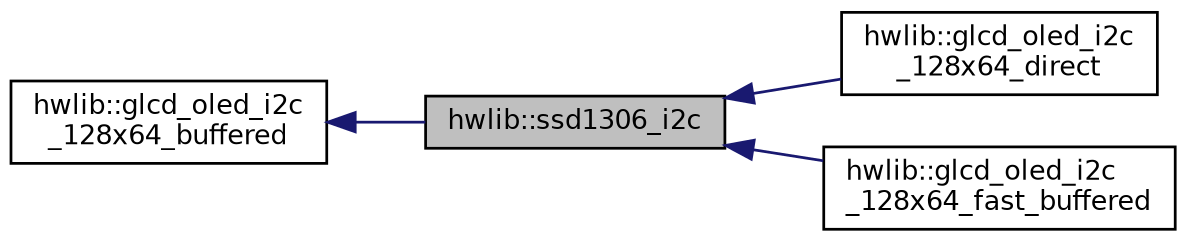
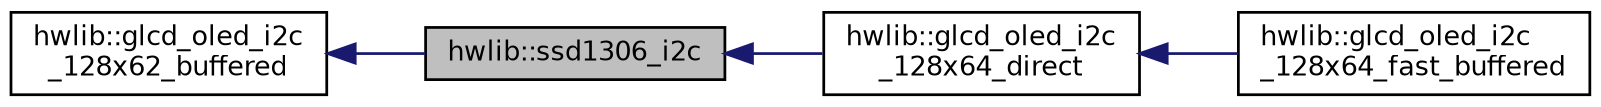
node "hwlib::glcd_oled_i2c _128x64_buffered": label "hwlib::glcd_oled_i2c _128x64_buffered" -> "hwlib::glcd_oled_i2c _128x62_buffered"
edge "hwlib::glcd_oled_i2c _128x64_fast_buffered" -> "hwlib::ssd1306_i2c": now "hwlib::glcd_oled_i2c _128x64_fast_buffered" -> "hwlib::glcd_oled_i2c _128x64_direct"
